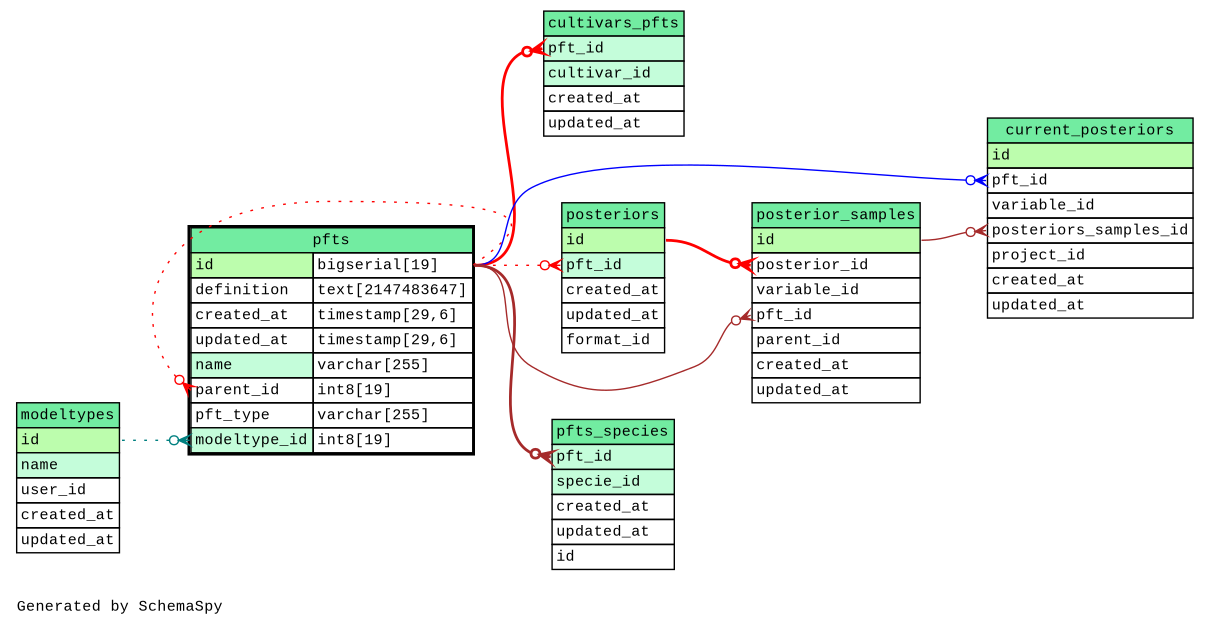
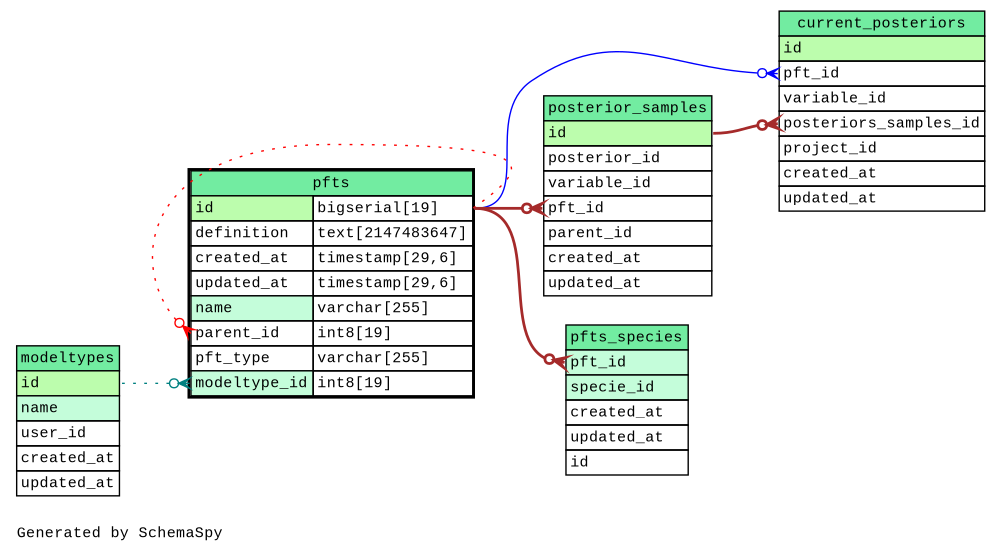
node "cultivars_pfts": removed
edge "posterior_samples" -> "current_posteriors": style solid -> bold
node "posteriors": removed
edge "pfts" -> "posterior_samples": style solid -> bold
